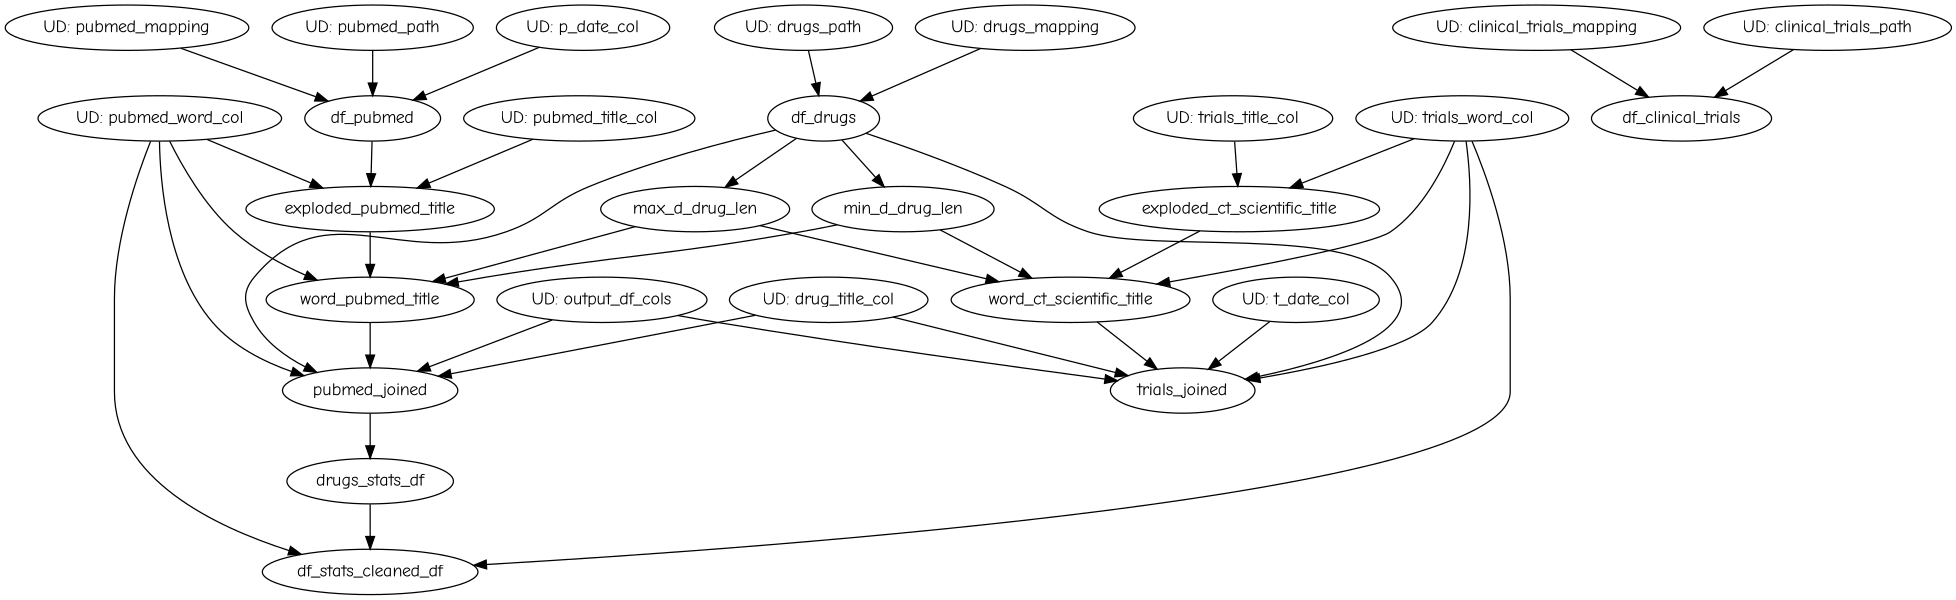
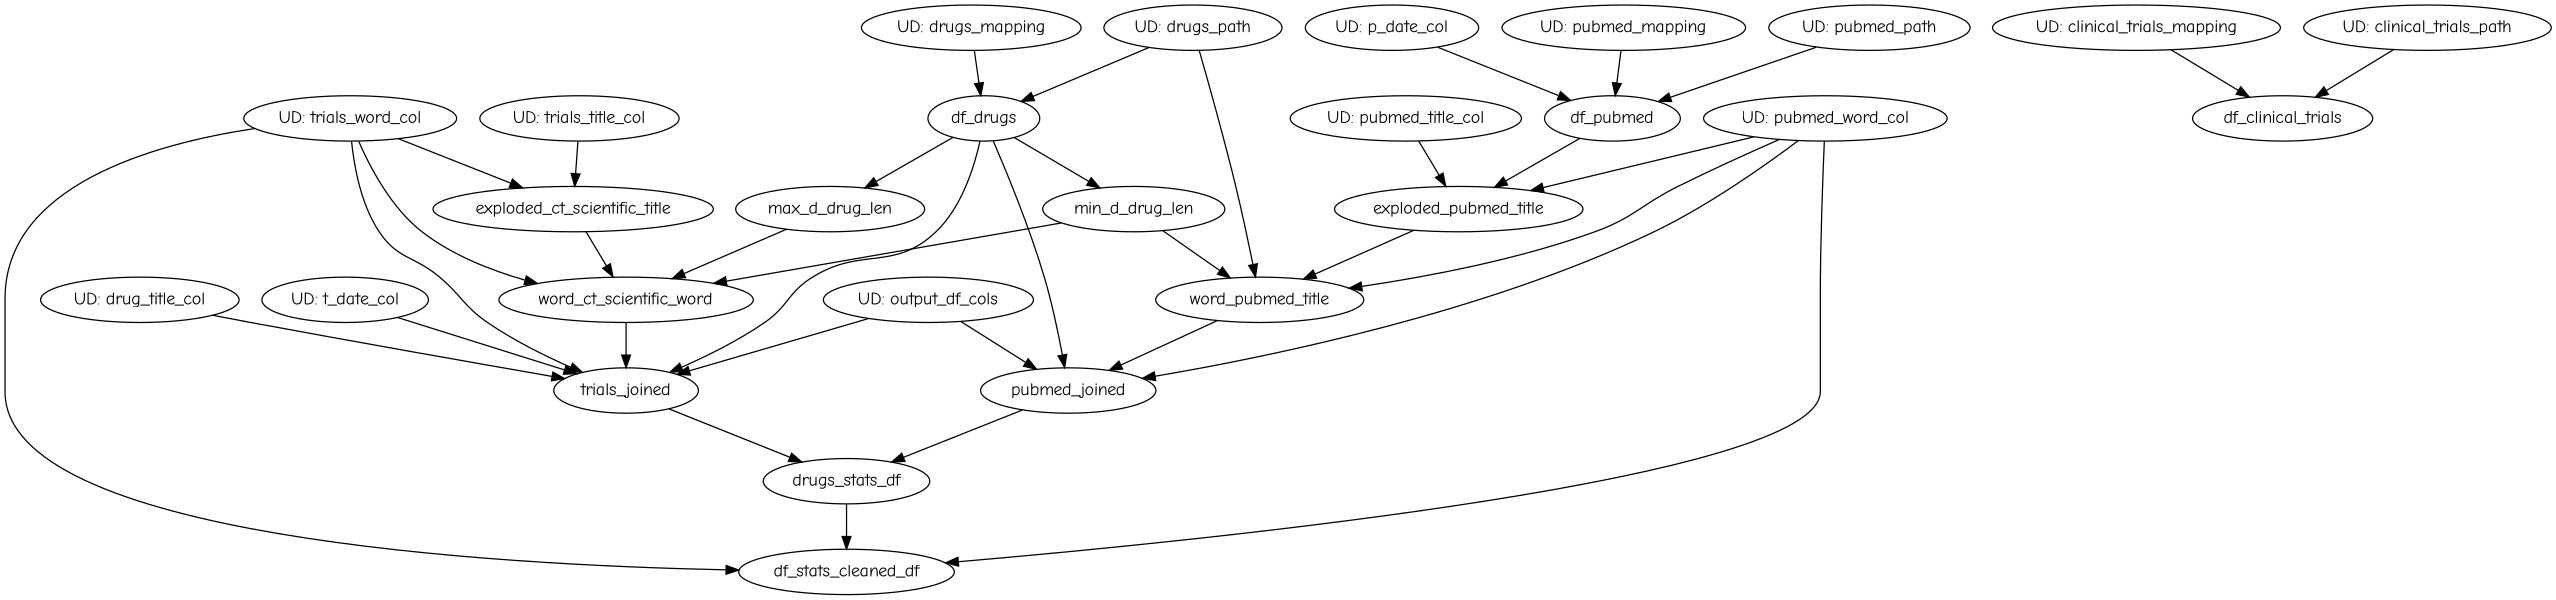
edge "max_d_drug_len" -> "word_pubmed_title": now "UD: drugs_path" -> "word_pubmed_title"
node "word_ct_scientific_title": label "word_ct_scientific_title" -> "word_ct_scientific_word"
edge "UD: drug_title_col" -> "pubmed_joined": removed
edge "trials_joined" -> "drugs_stats_df": added
